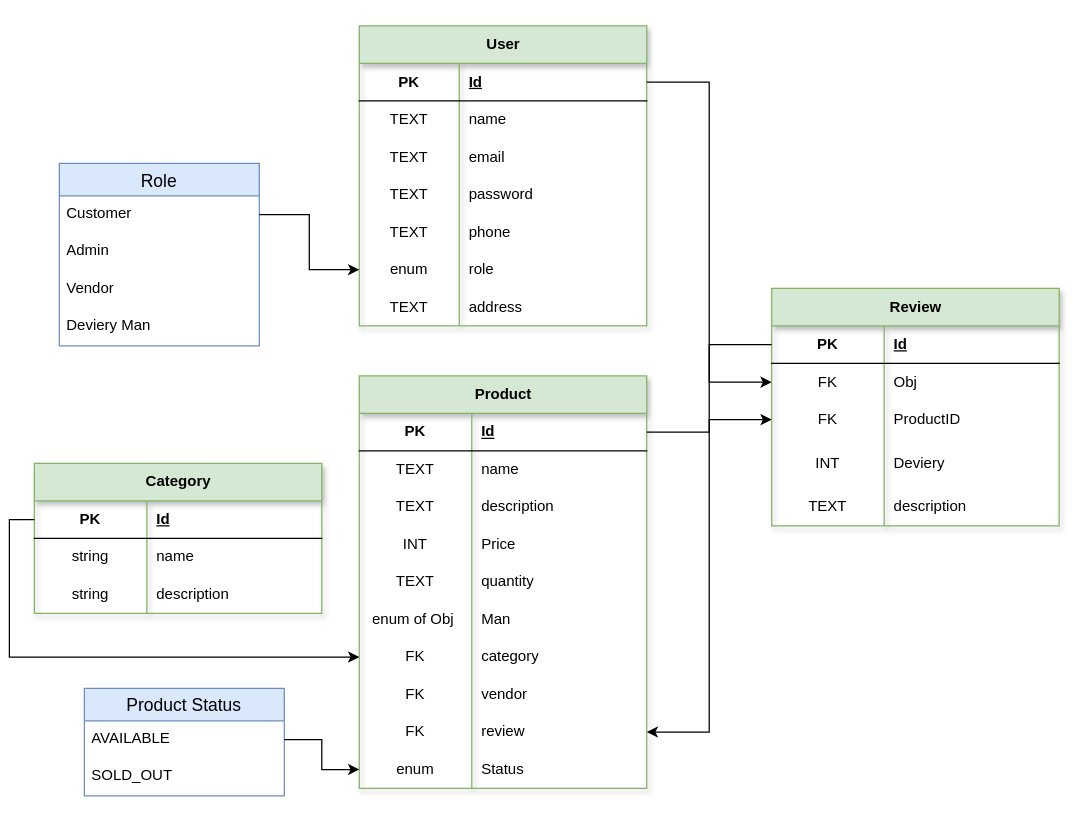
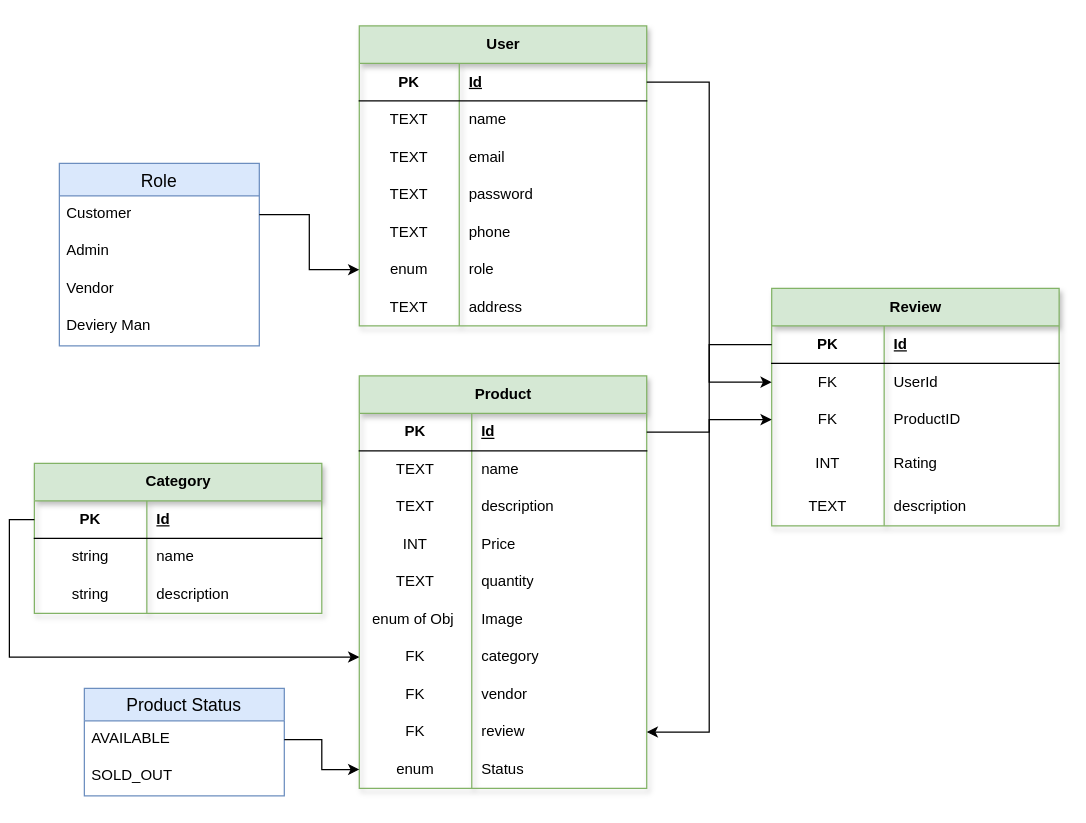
node "Obj": label "Obj" -> "UserId"
node "Deviery": label "Deviery" -> "Rating"
node "Man": label "Man" -> "Image"
